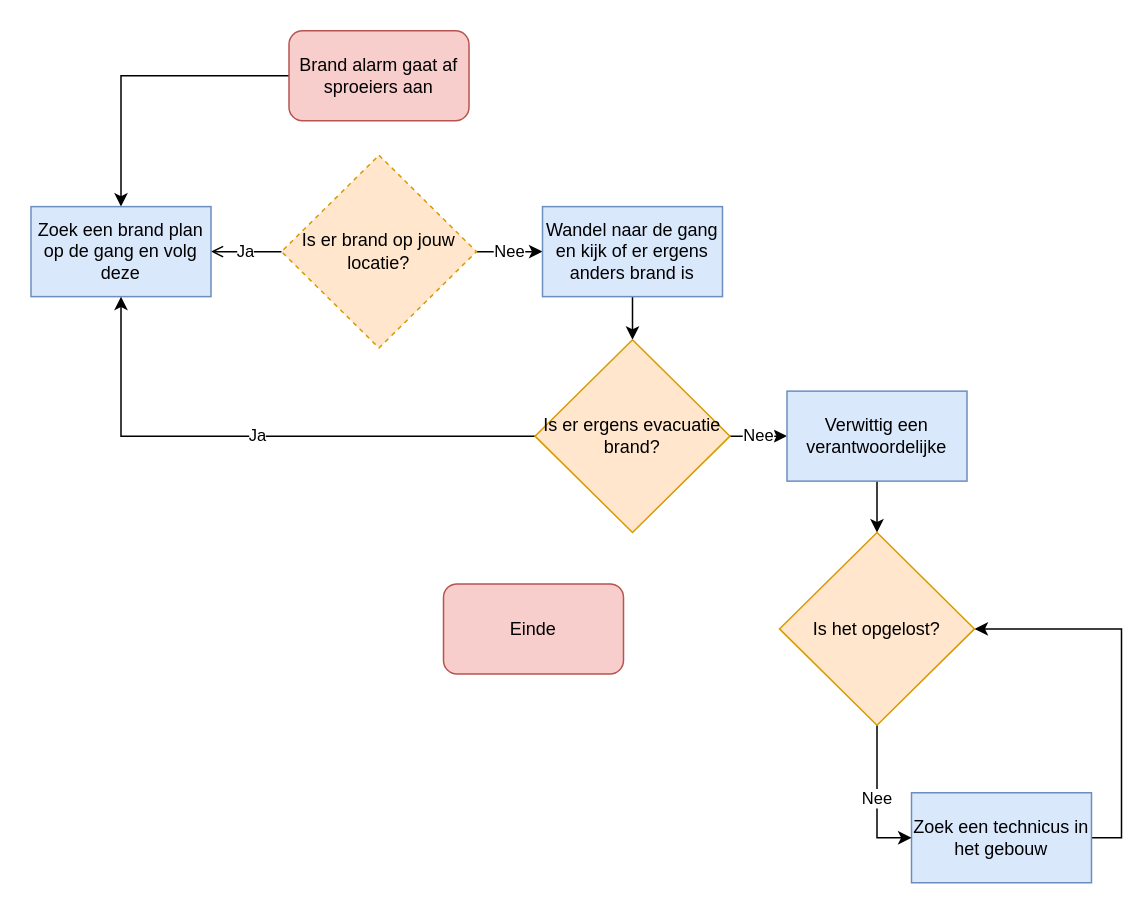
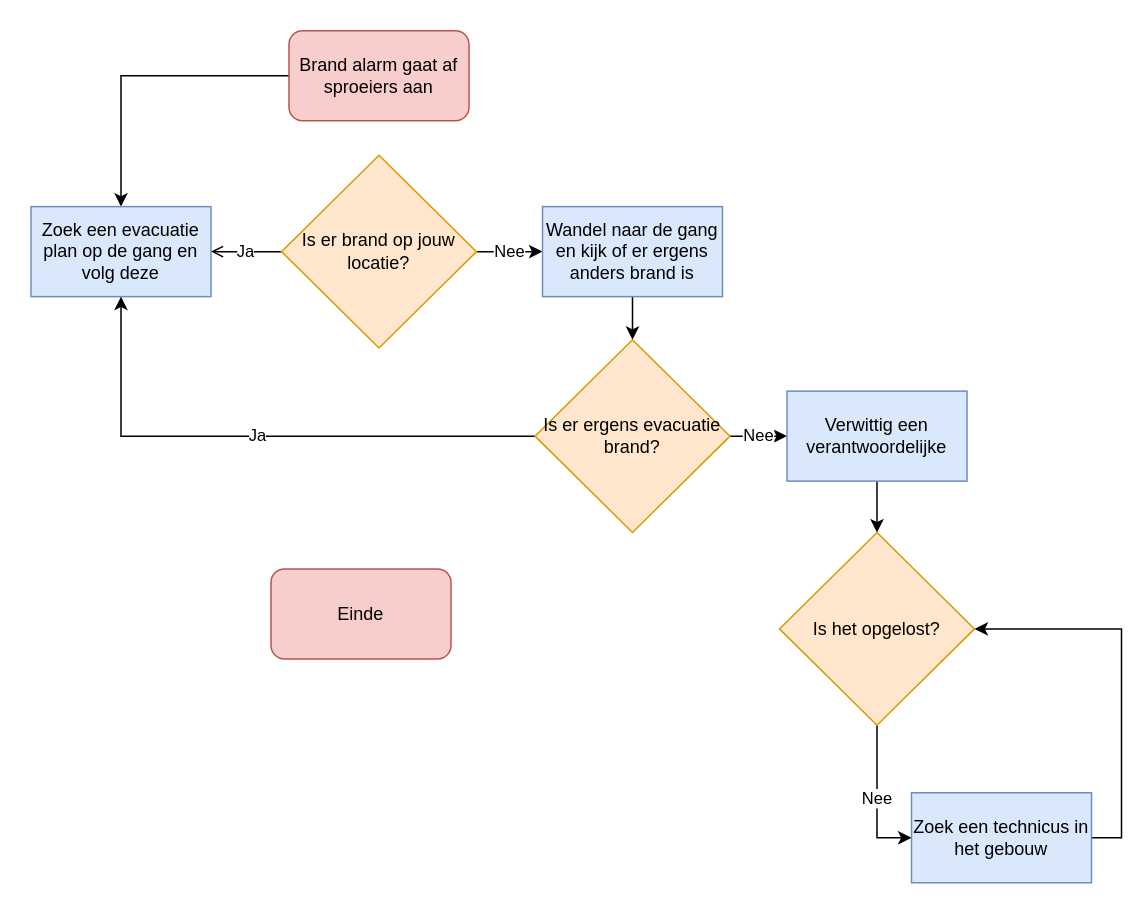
node "Zoek een brand plan op de gang en volg deze": label "Zoek een brand plan op de gang en volg deze" -> "Zoek een evacuatie plan op de gang en volg deze"
node "Is er brand op jouw locatie?": style dashed -> solid
node "Einde": moved (533, 629) -> (361, 614)
